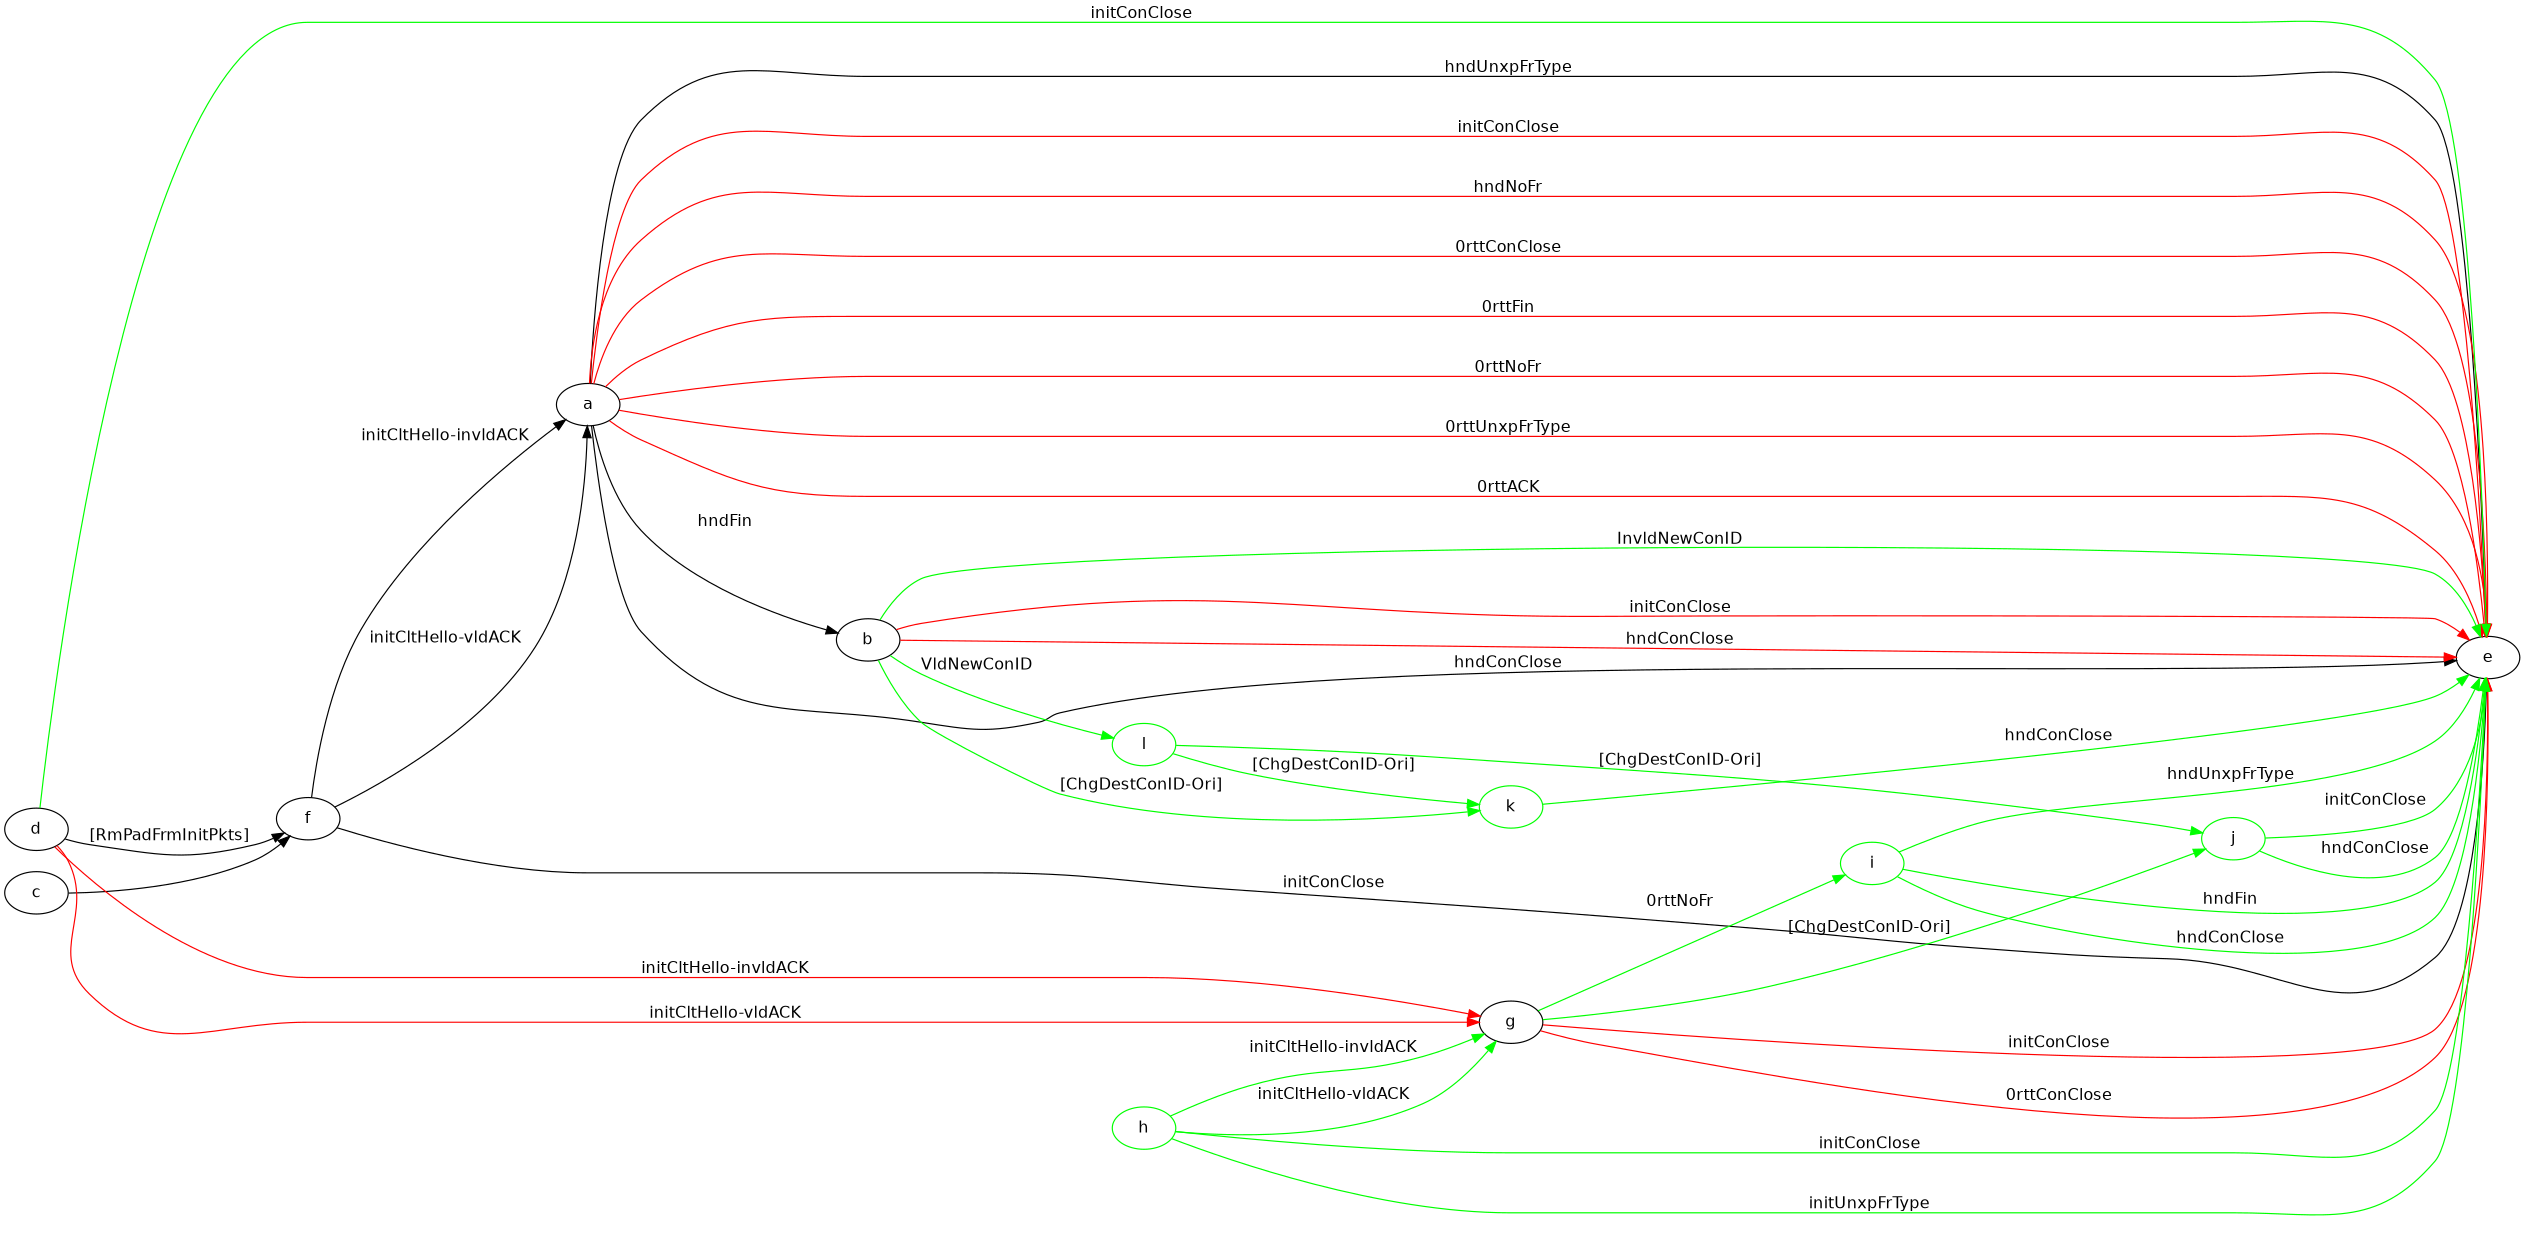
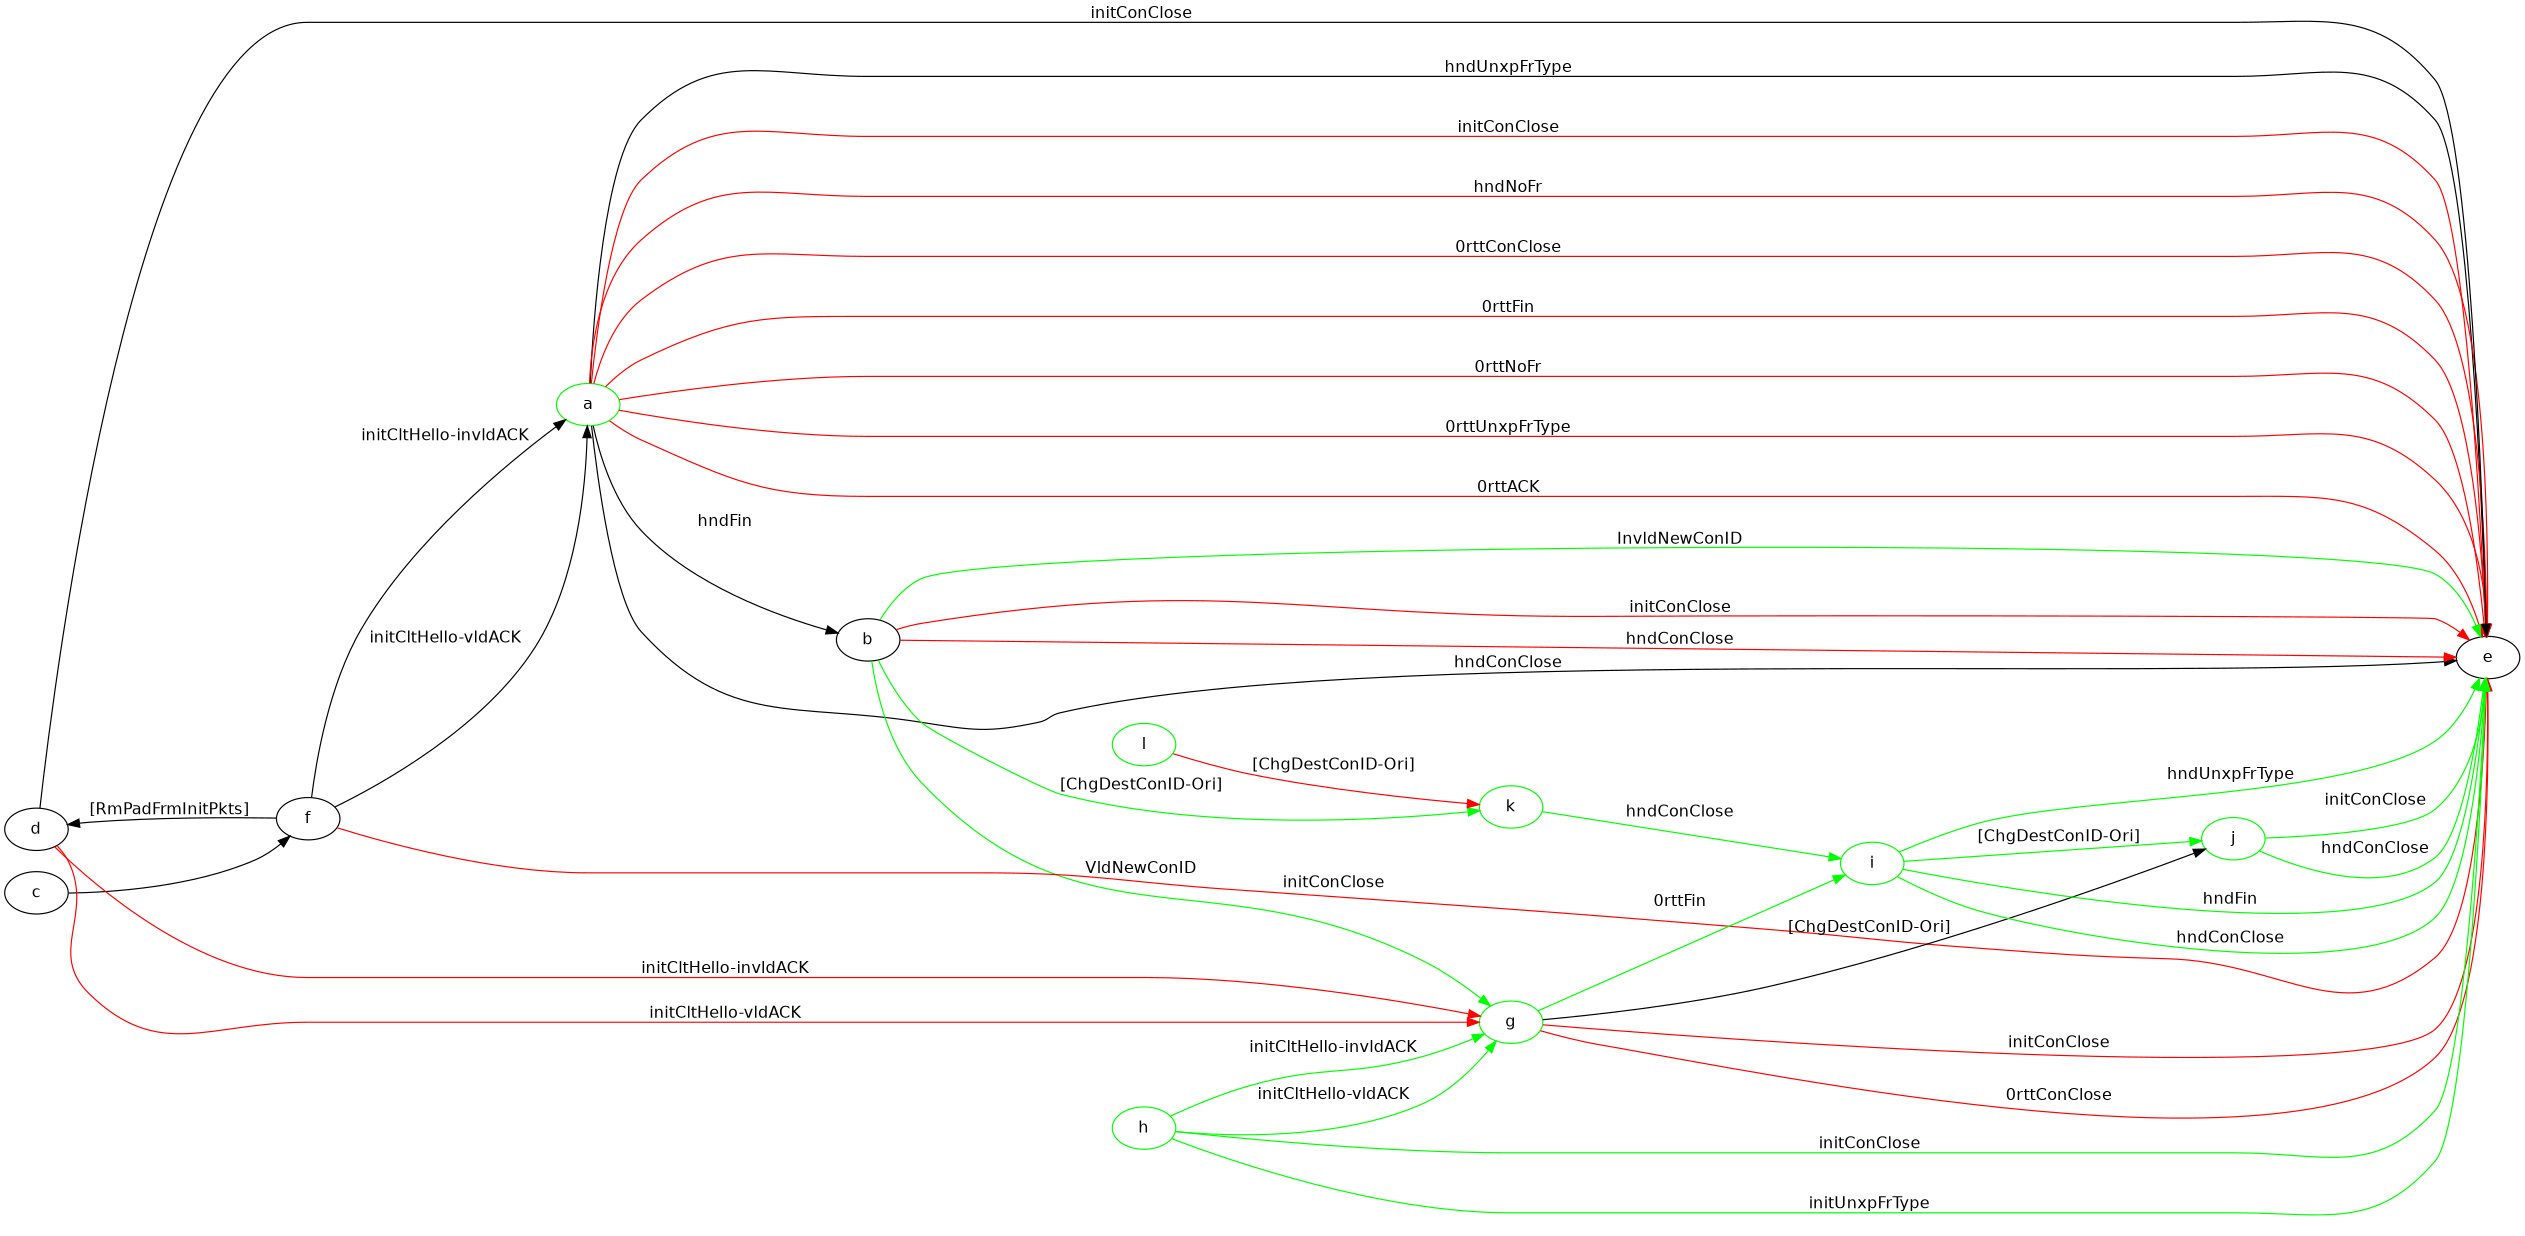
edge "d" -> "e": color green -> black
node "a": color black -> green
edge "b" -> "l": now "b" -> "g"
edge "k" -> "e": now "k" -> "i"
edge "l" -> "j": now "i" -> "j"
edge "l" -> "k": color green -> red
edge "d" -> "f": reversed
edge "g" -> "i": label "0rttNoFr " -> "0rttFin "
edge "f" -> "e": color black -> red
edge "g" -> "j": color green -> black
node "g": color black -> green
